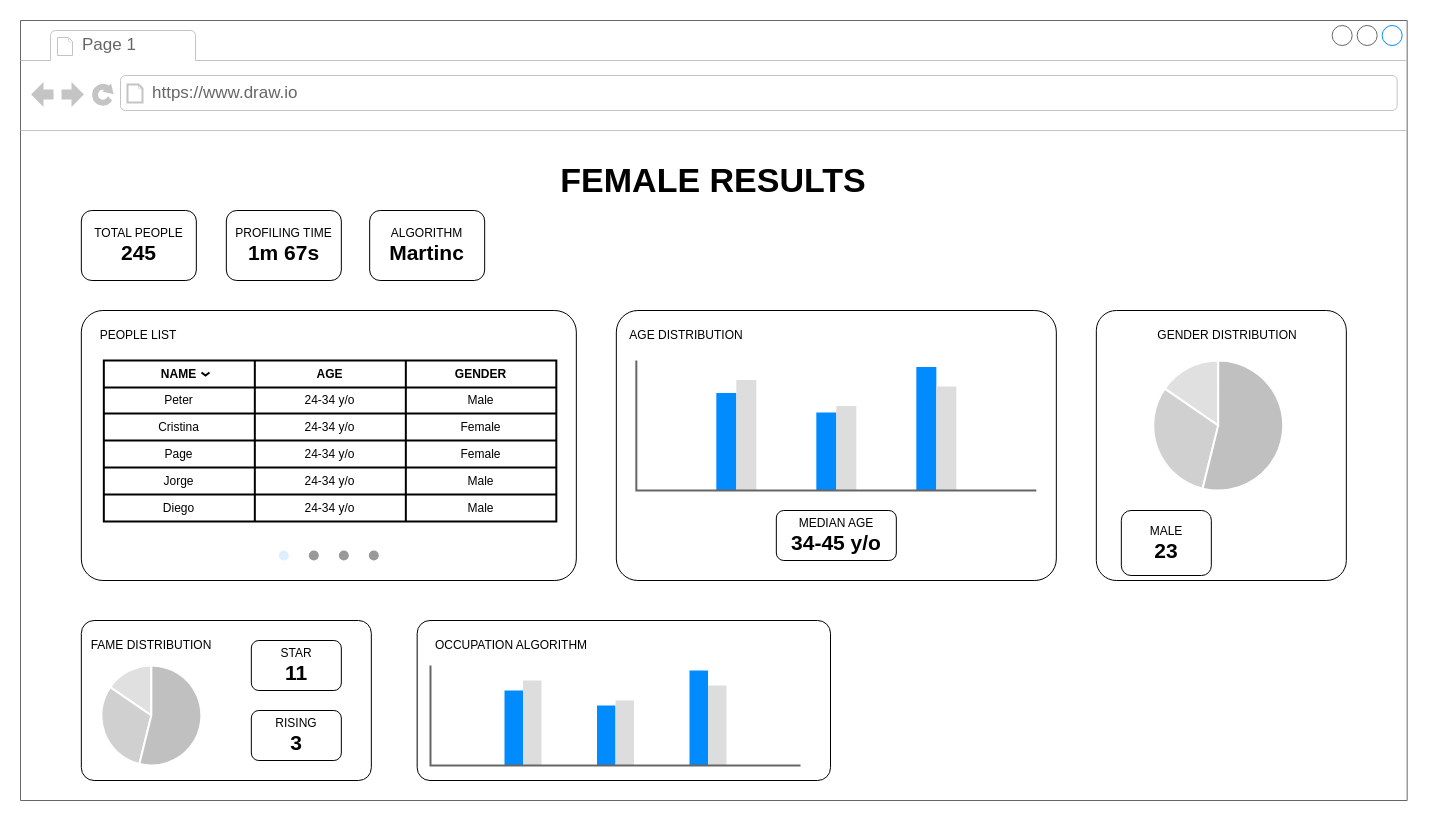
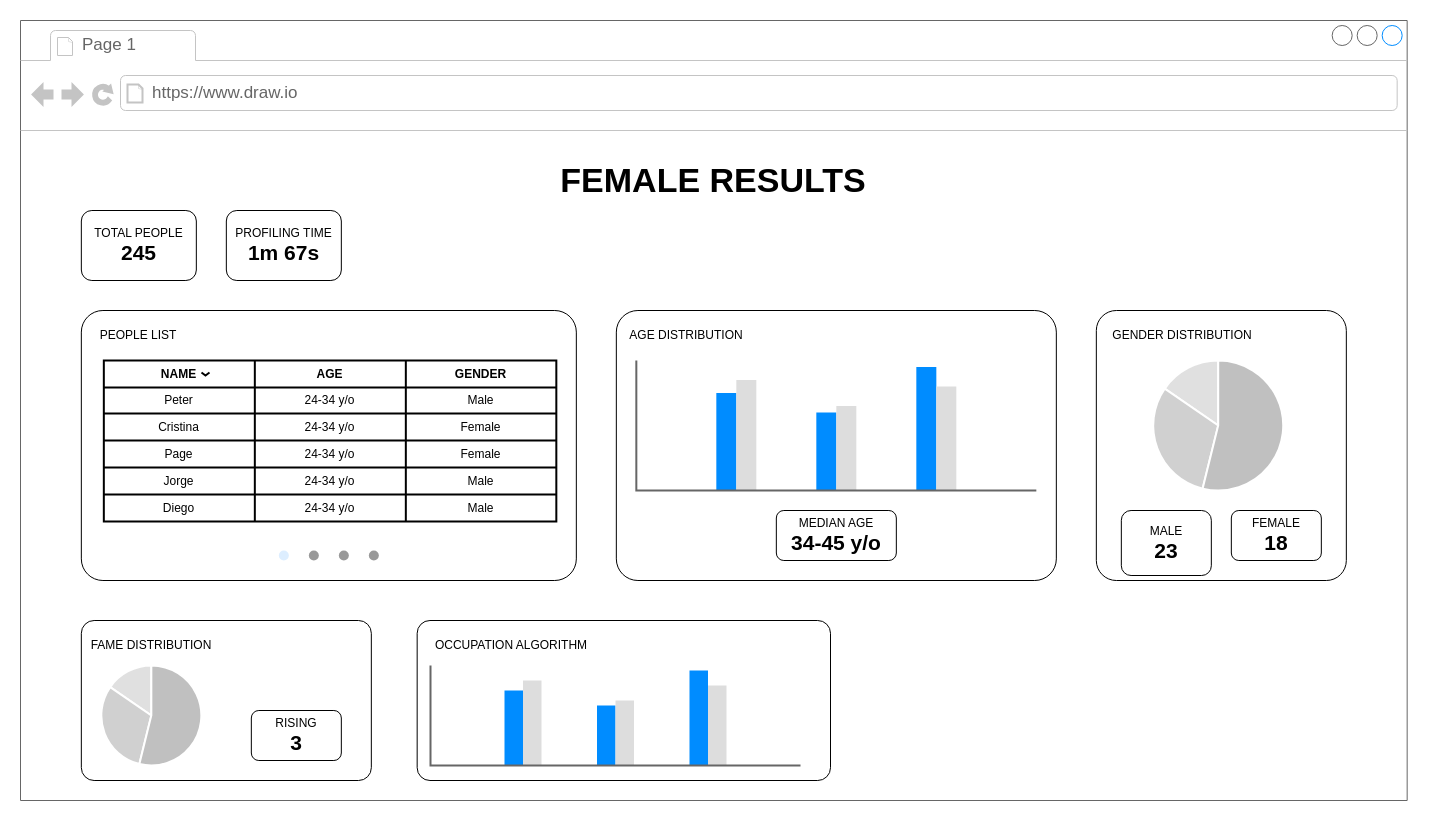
node "ALGORITHM Martinc": removed
node "GENDER DISTRIBUTION": moved (1228, 336) -> (1183, 336)
node "FEMALE 18": added
node "STAR 11": removed
